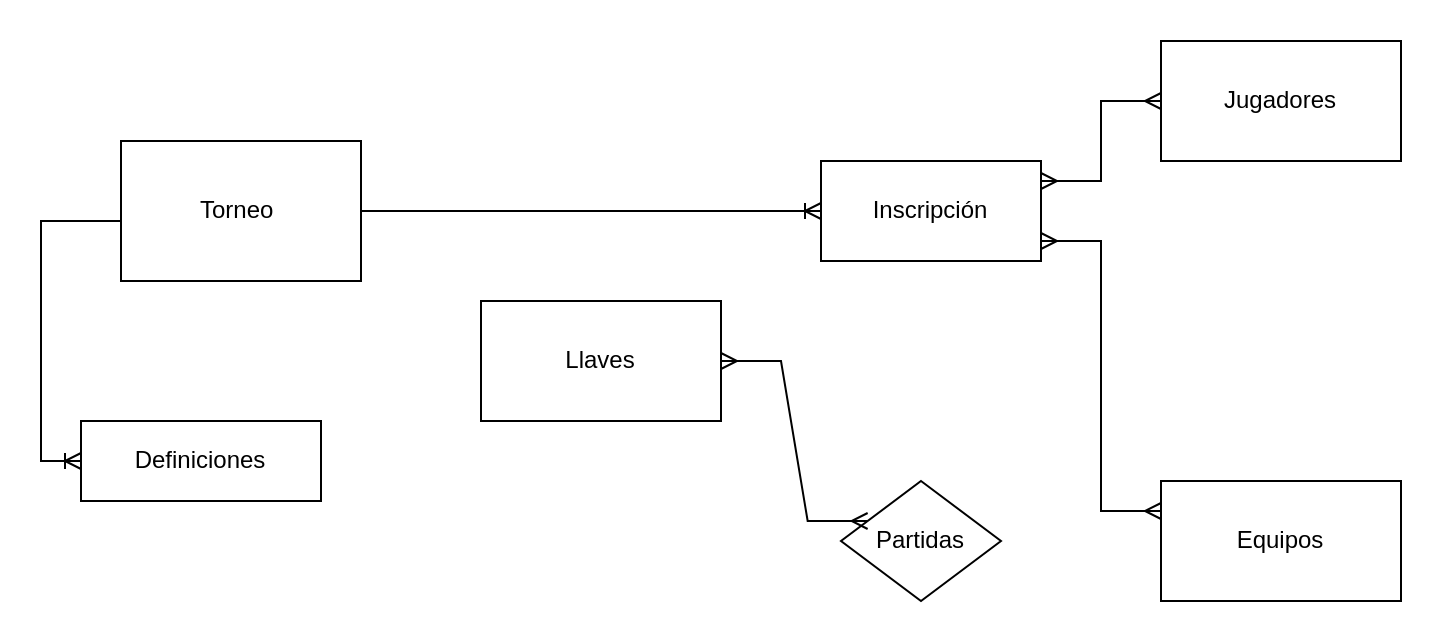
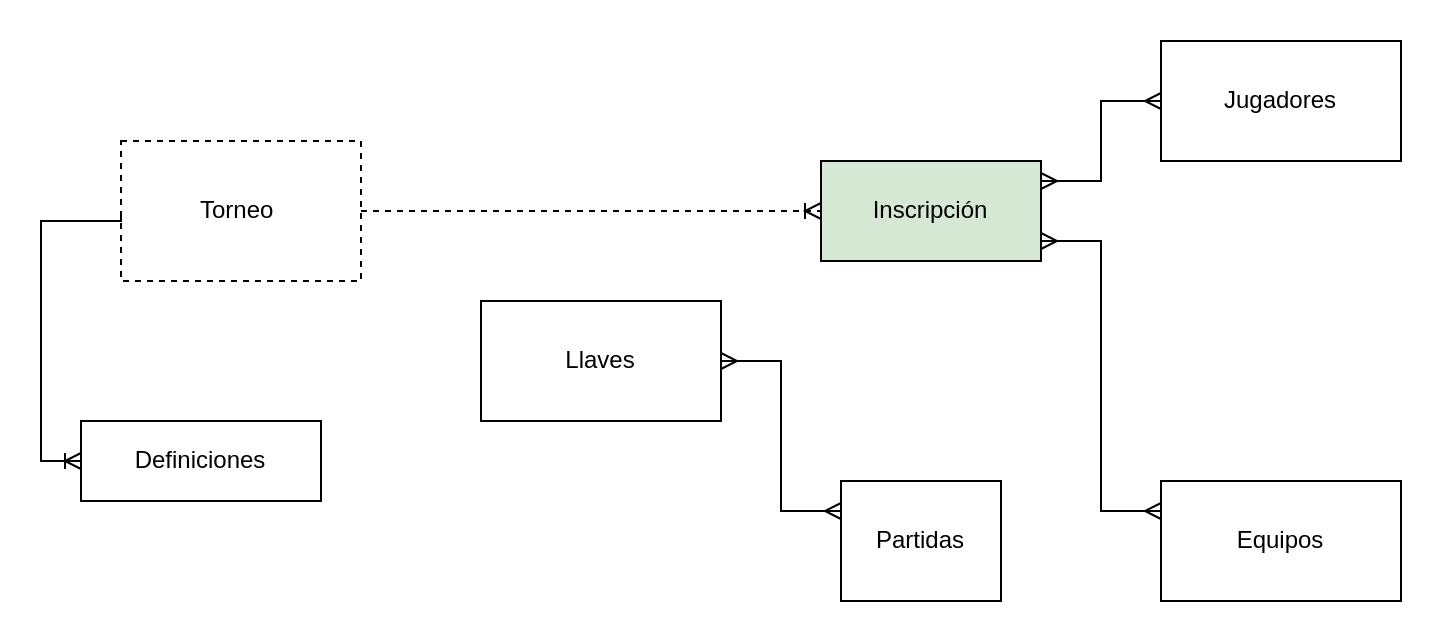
node "Torneo": style solid -> dashed
edge "Torneo" -> "Inscripción": style solid -> dashed
node "Inscripción": fillcolor #ffffff -> #d5e8d4
node "Partidas": shape diamond -> rectangle
